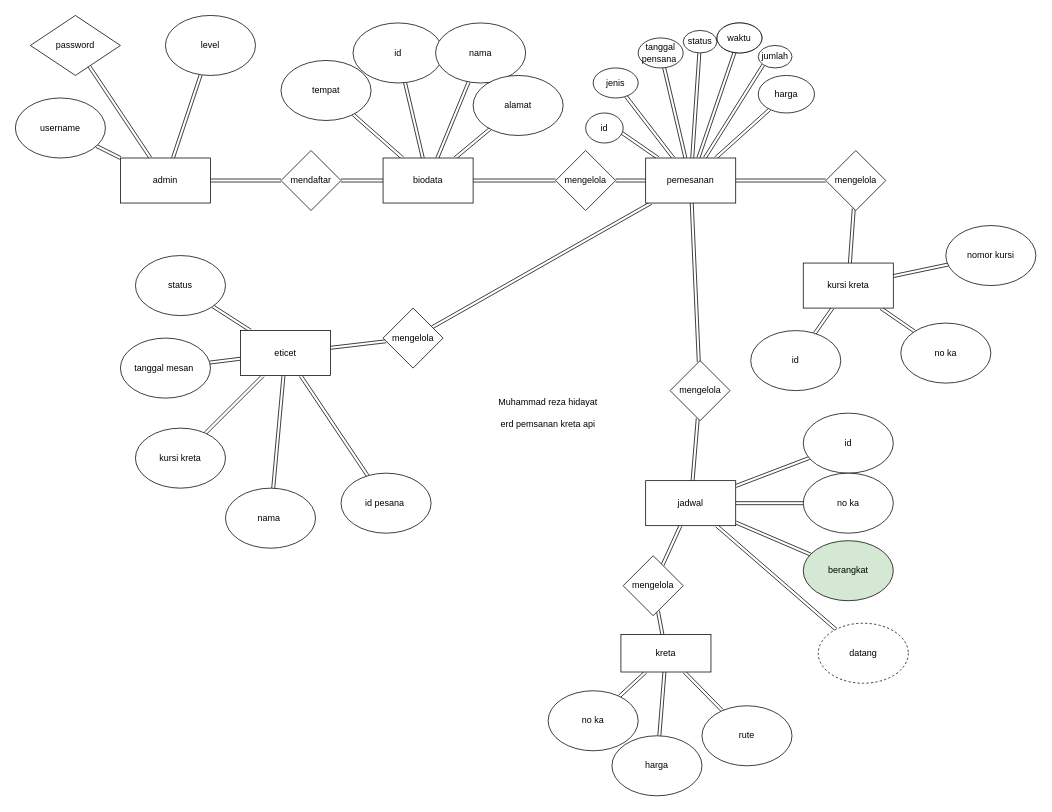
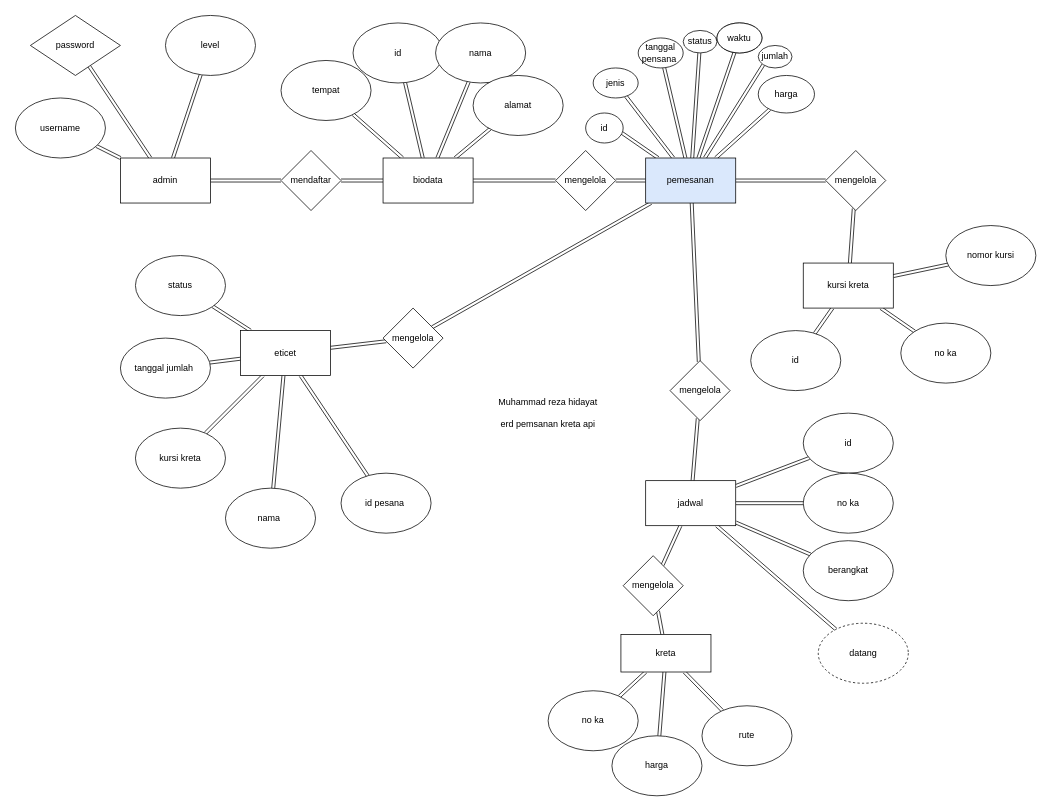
node "pemesanan": fillcolor #ffffff -> #dae8fc
node "tanggal mesan": label "tanggal mesan" -> "tanggal jumlah"
node "berangkat": fillcolor #d5e8d4 -> #ffffff
